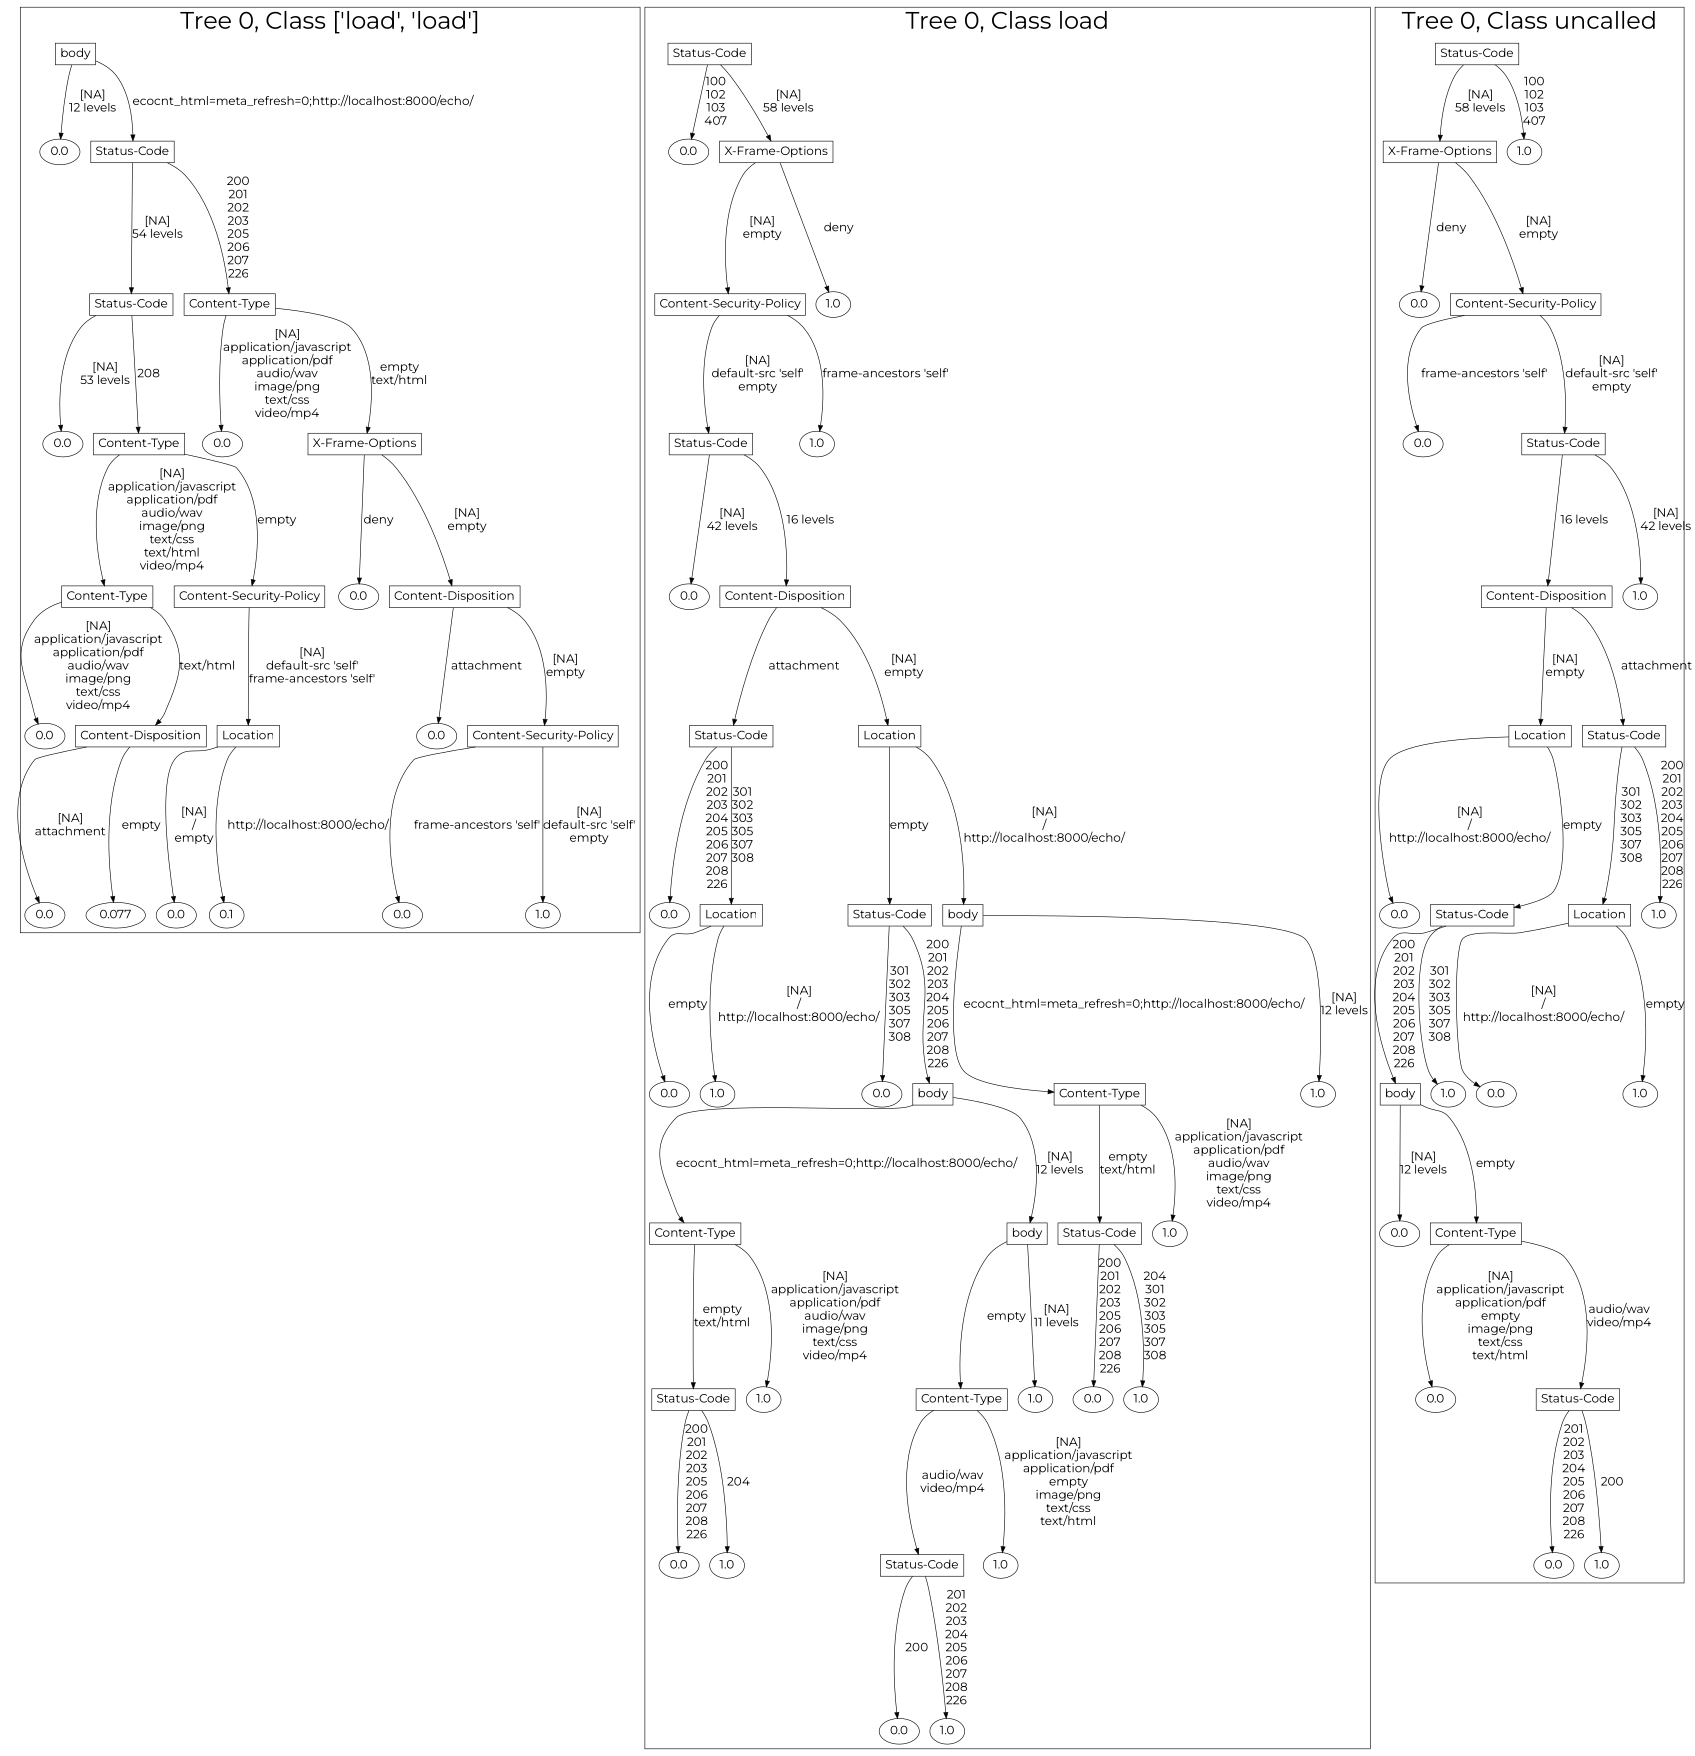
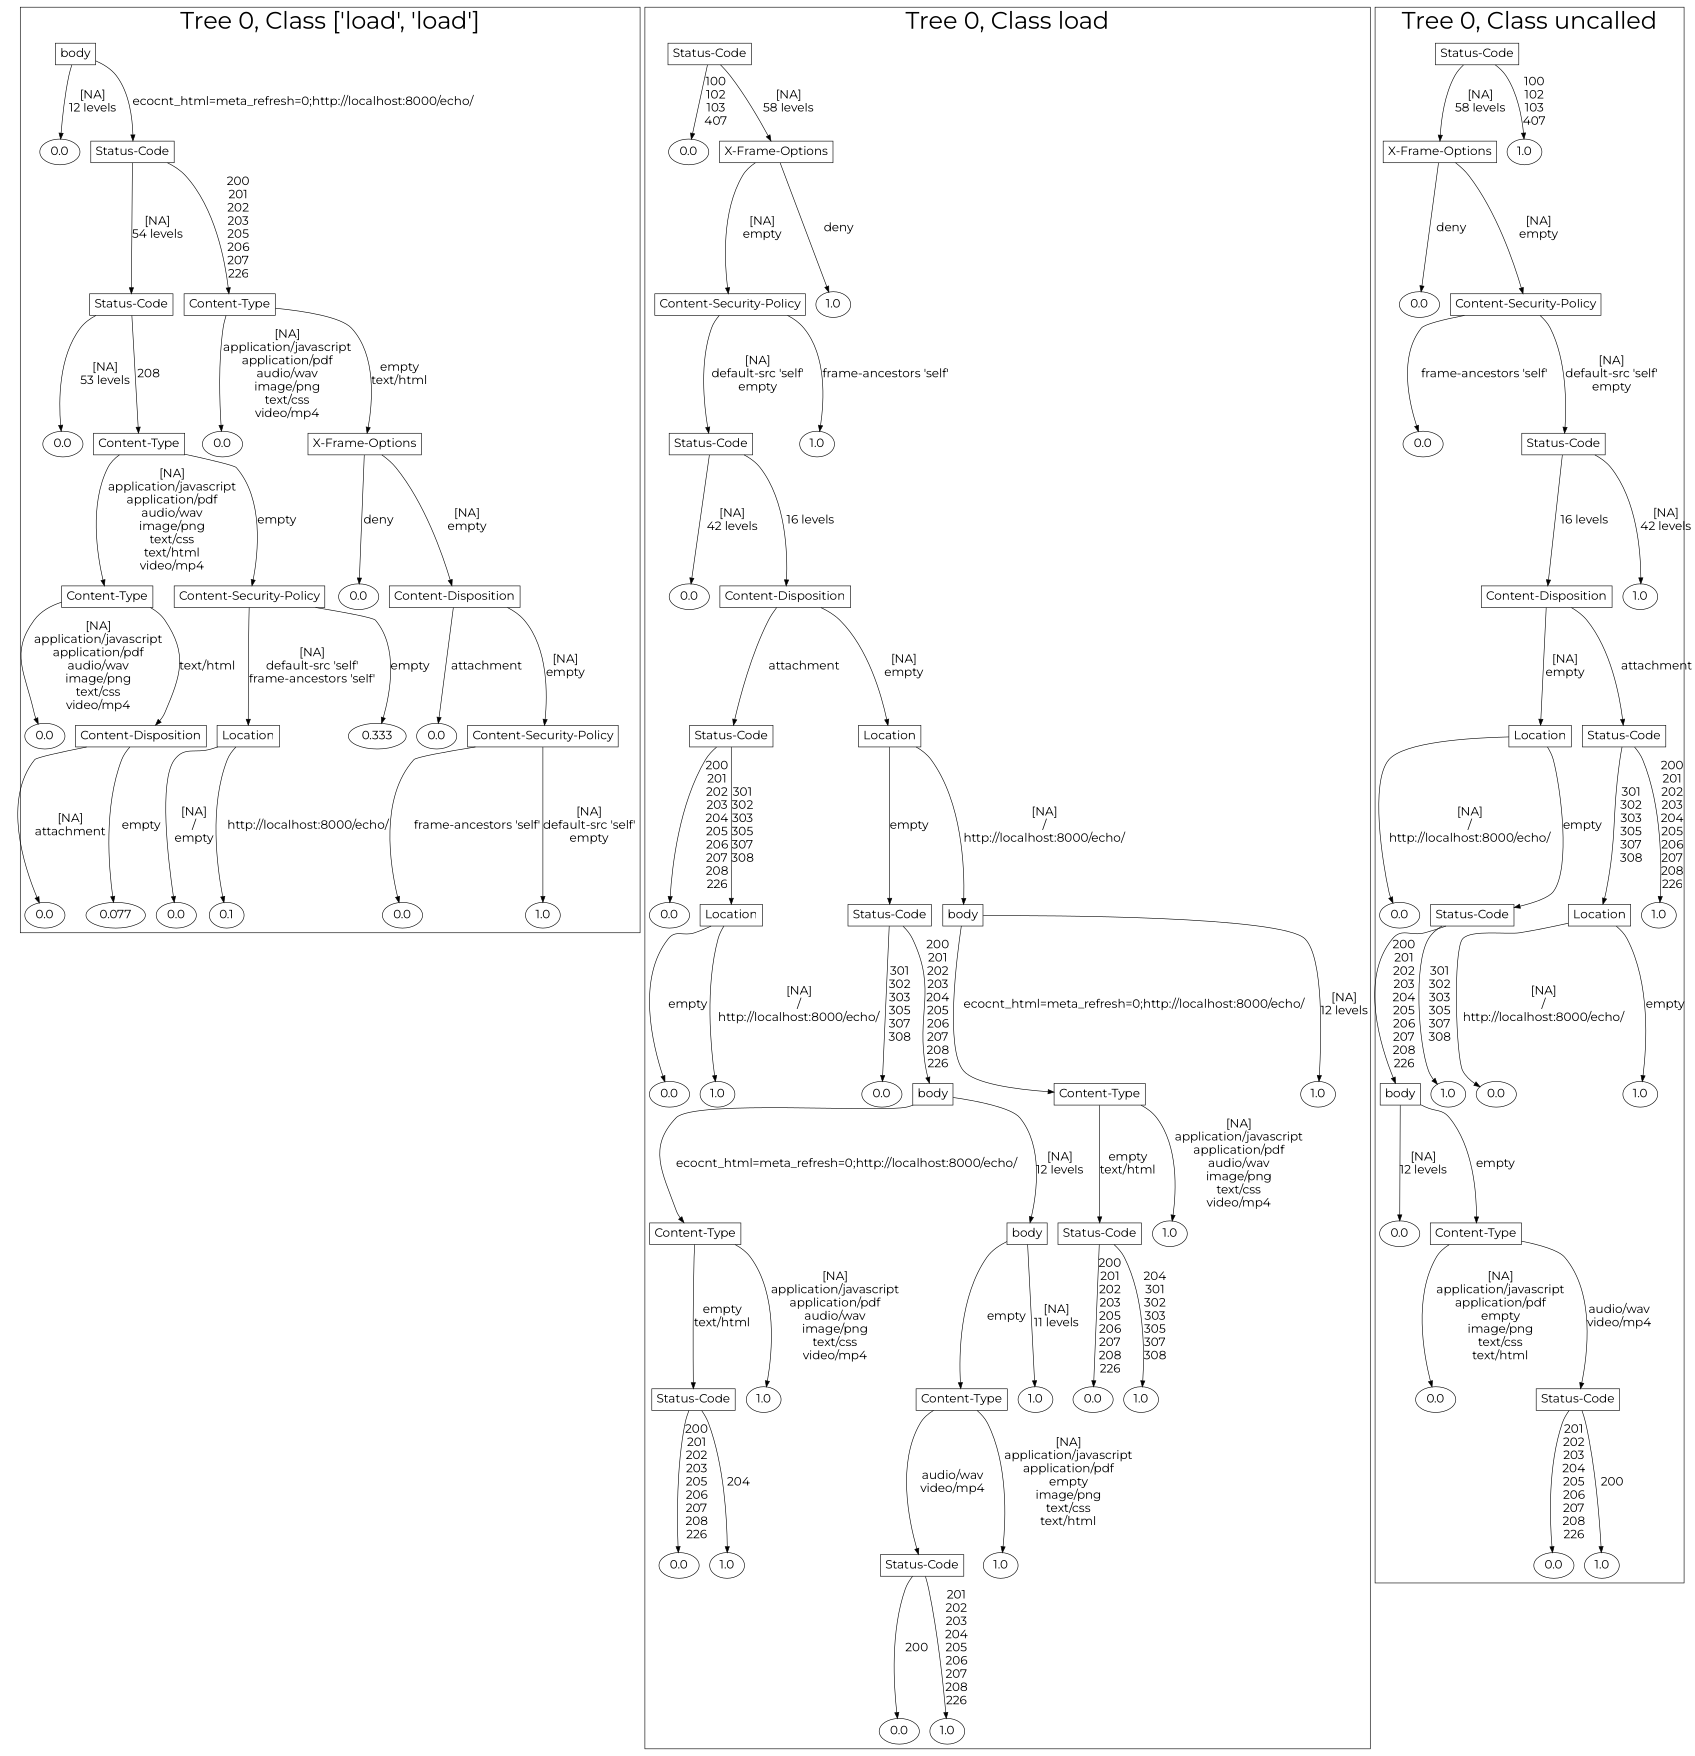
node "0.333": added
